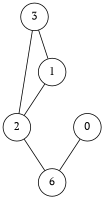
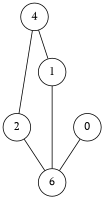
node "3": label "3" -> "4"
edge "1" -- "2": now "1" -- "6"
